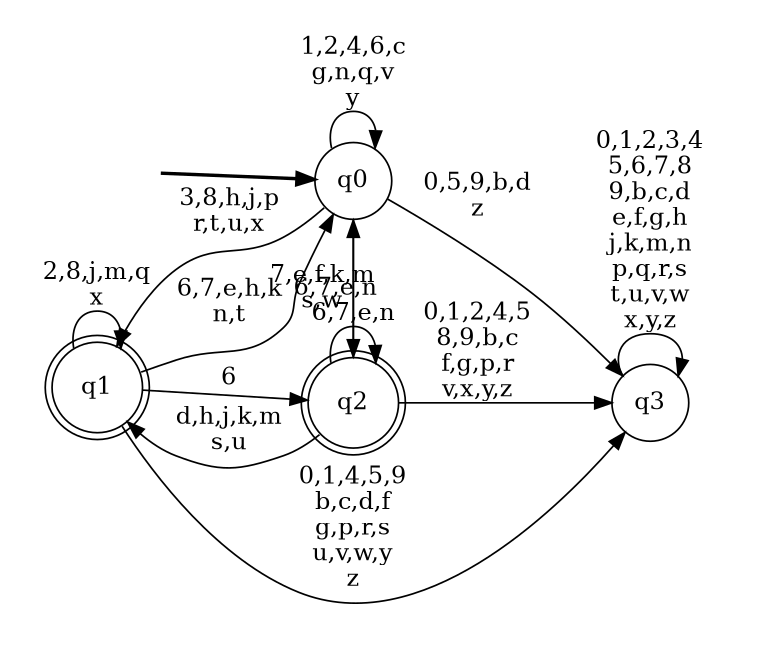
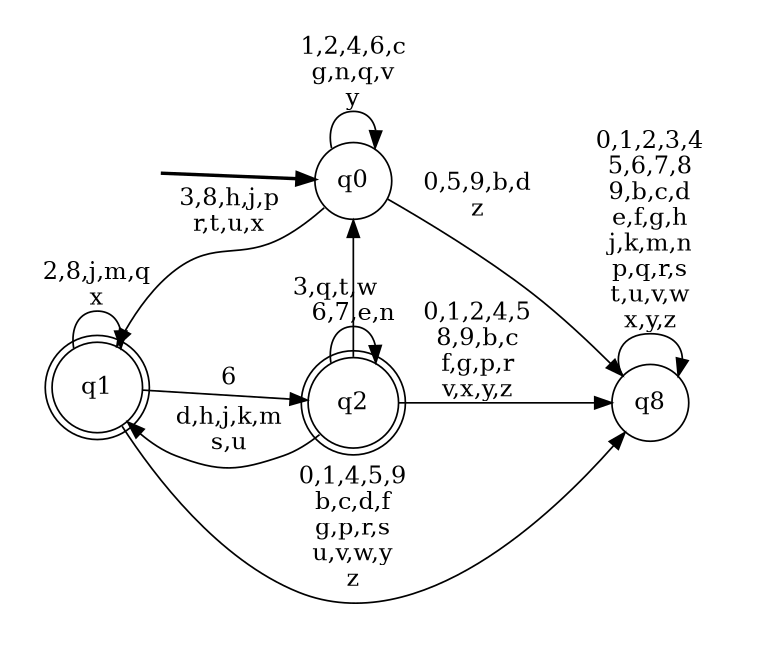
edge "q0" -> "q2": removed, label "7,e,f,k,m s,w"
edge "q2" -> "q0": label "6,7,e,n" -> "3,q,t,w"
edge "q1" -> "q0": removed, label "6,7,e,h,k n,t"
node "q3": label "q3" -> "q8"
